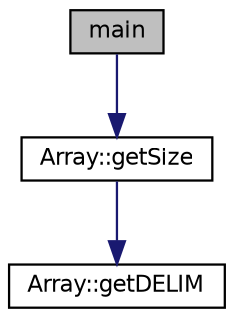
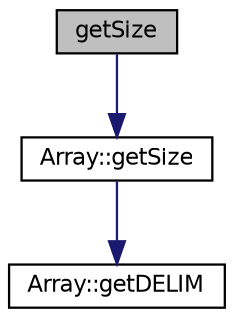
node "main": label "main" -> "getSize"
